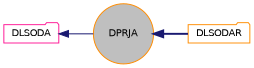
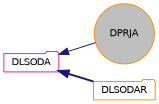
edge "DLSODAR" -> "DPRJA": now "DLSODAR" -> "DLSODA"
